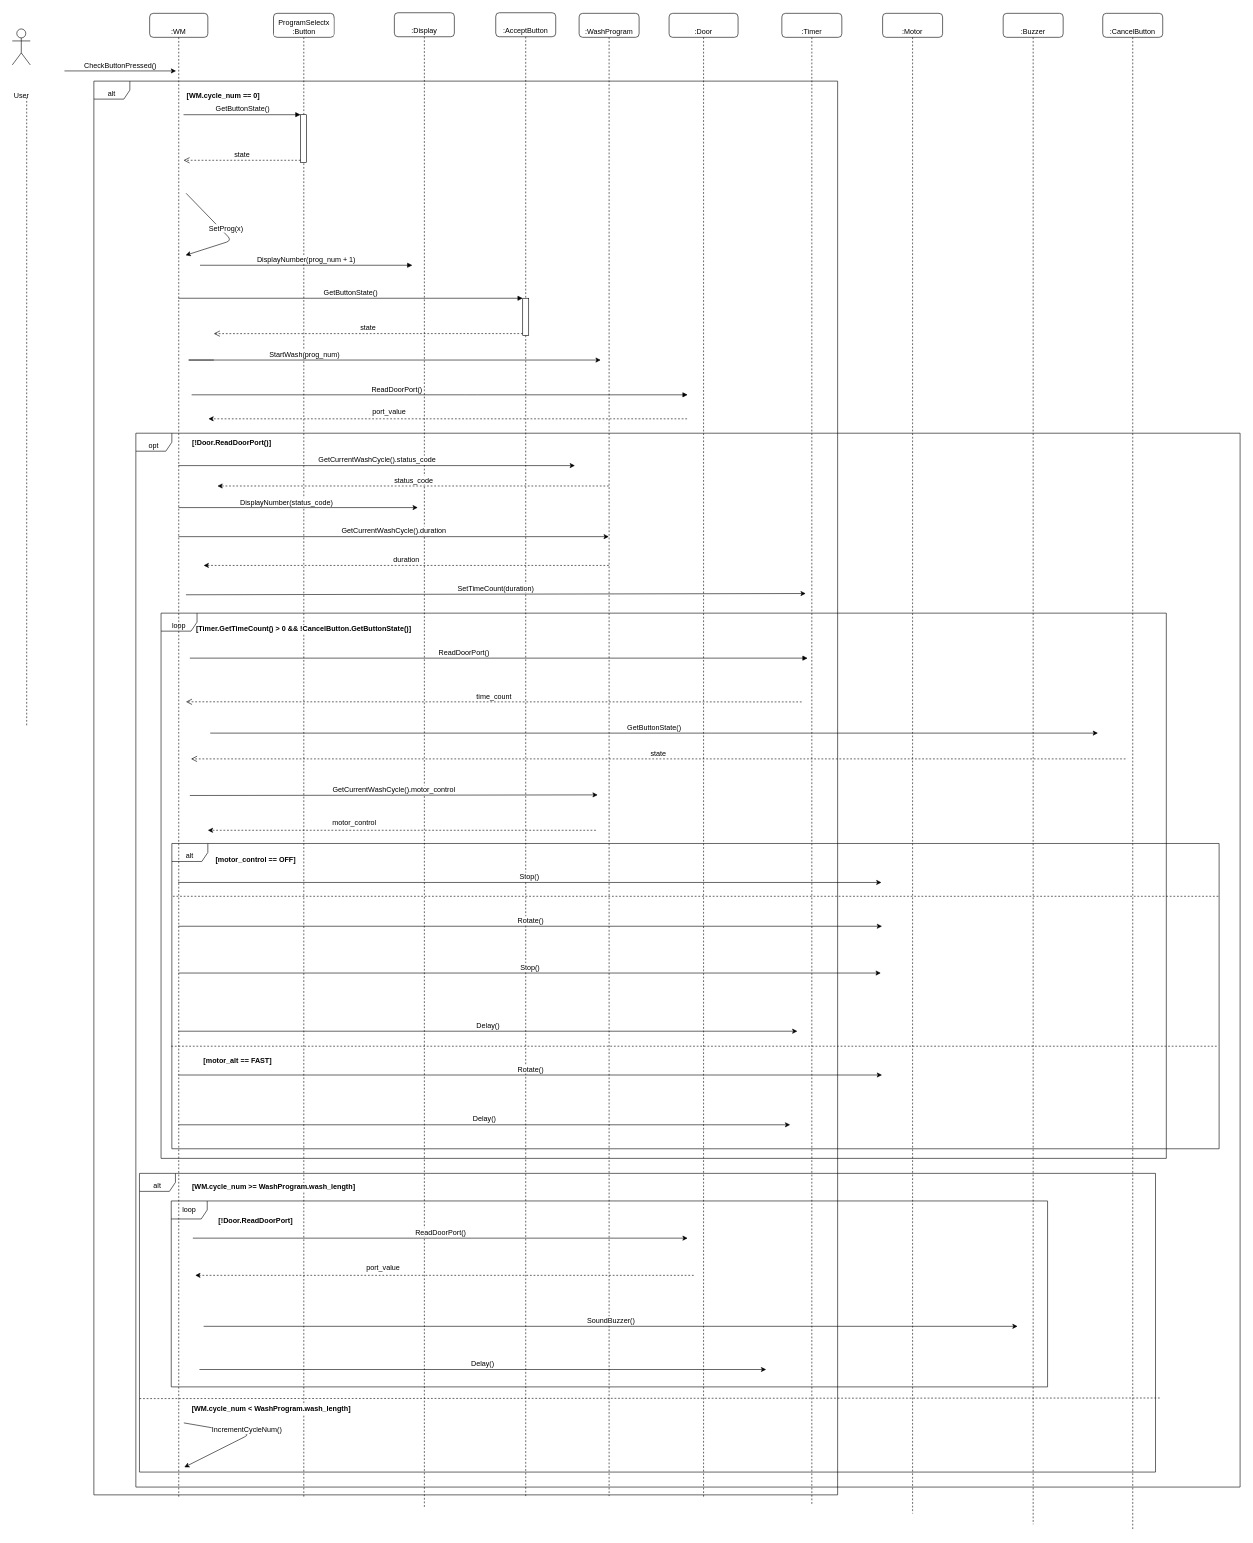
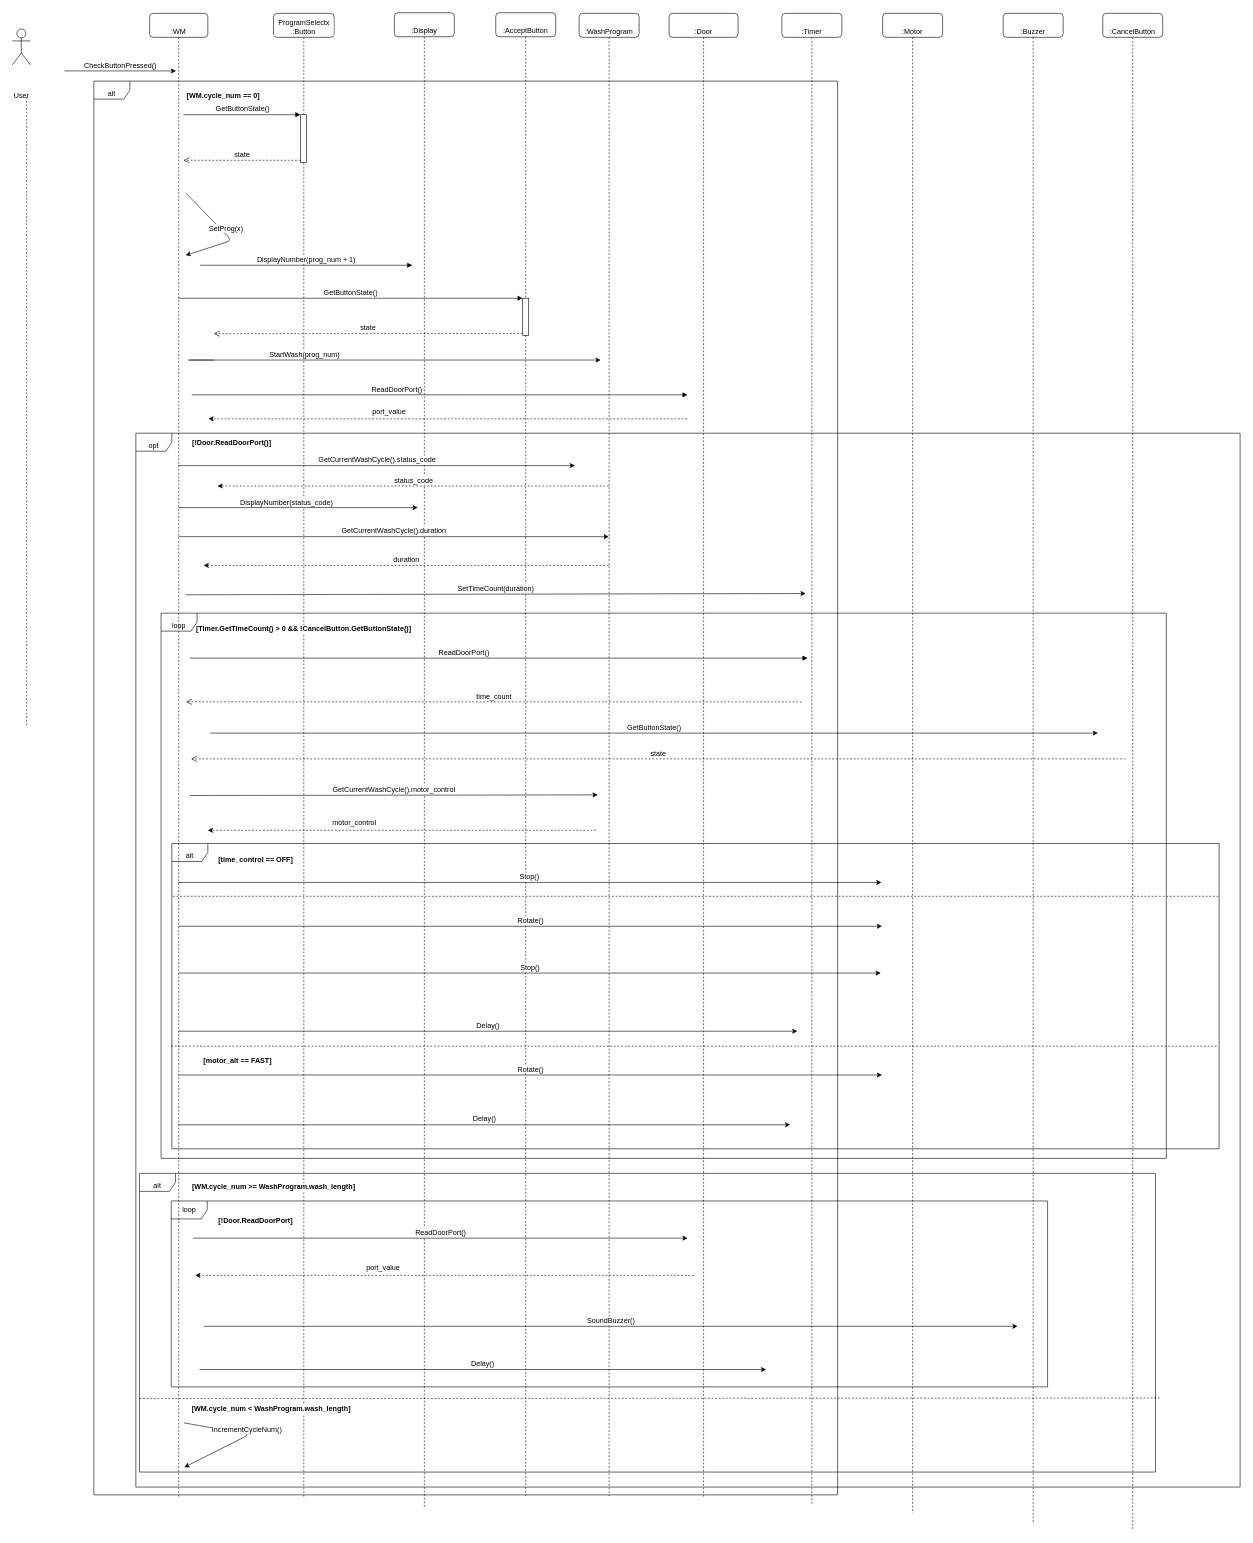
node "[motor_control == OFF]": label "[motor_control == OFF]" -> "[time_control == OFF]"
